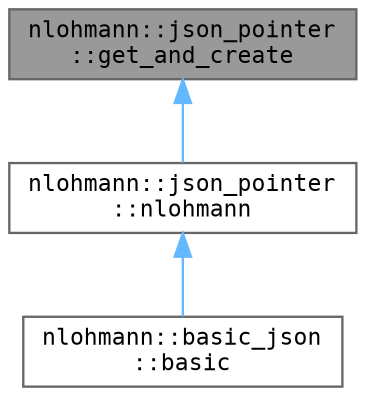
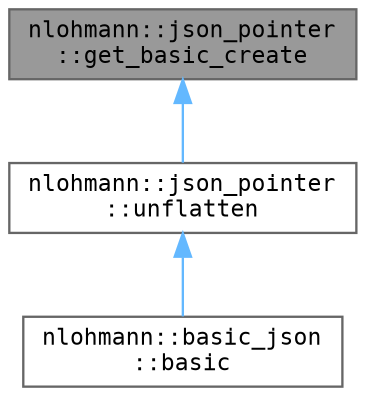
node "nlohmann::json_pointer ::get_and_create": label "nlohmann::json_pointer ::get_and_create" -> "nlohmann::json_pointer ::get_basic_create"
node "nlohmann::json_pointer ::nlohmann": label "nlohmann::json_pointer ::nlohmann" -> "nlohmann::json_pointer ::unflatten"
